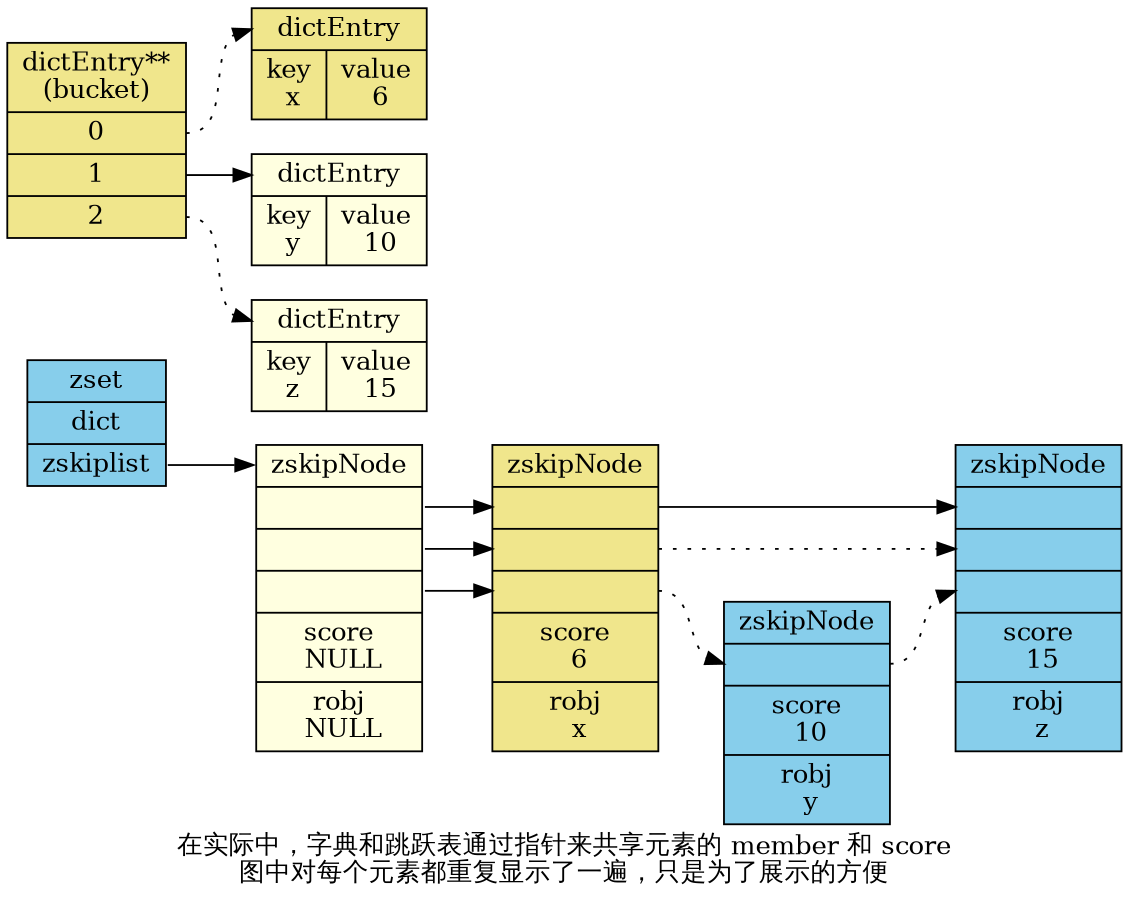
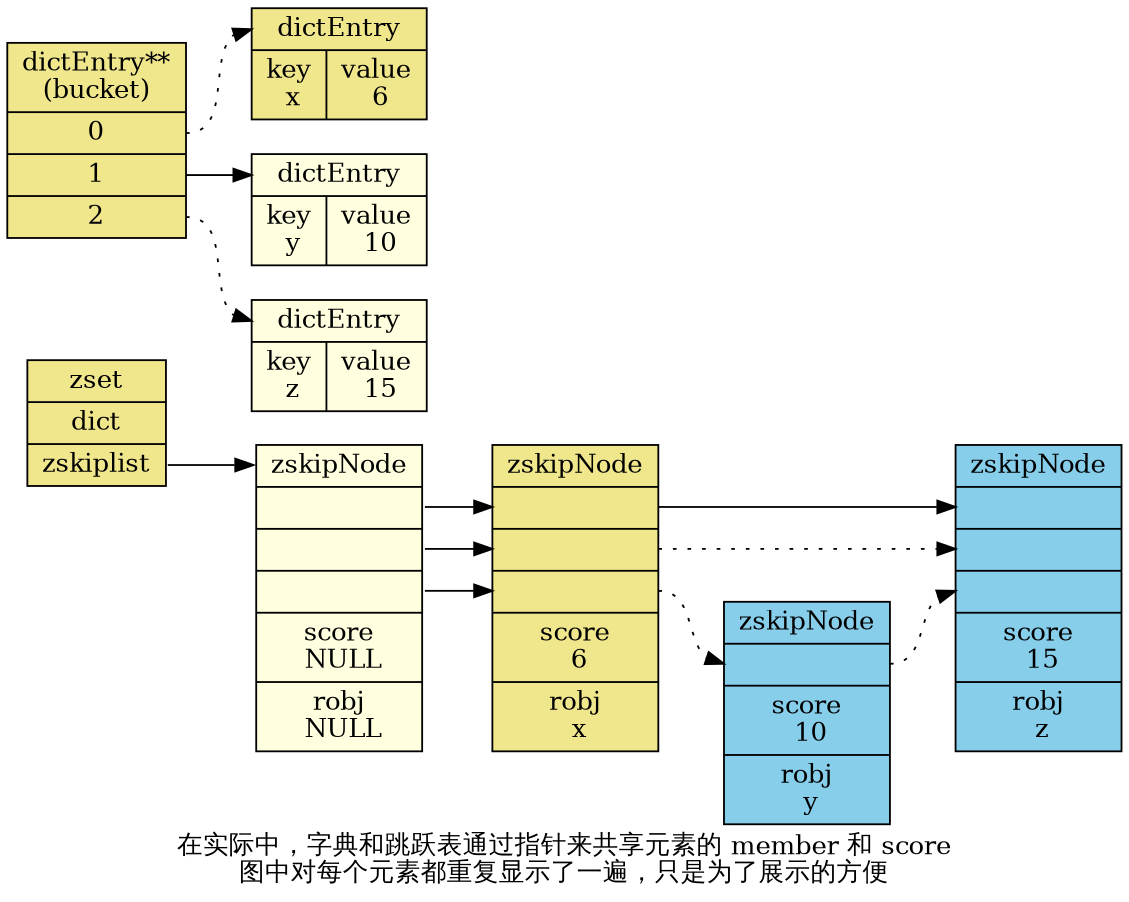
node "zset": fillcolor skyblue -> khaki
